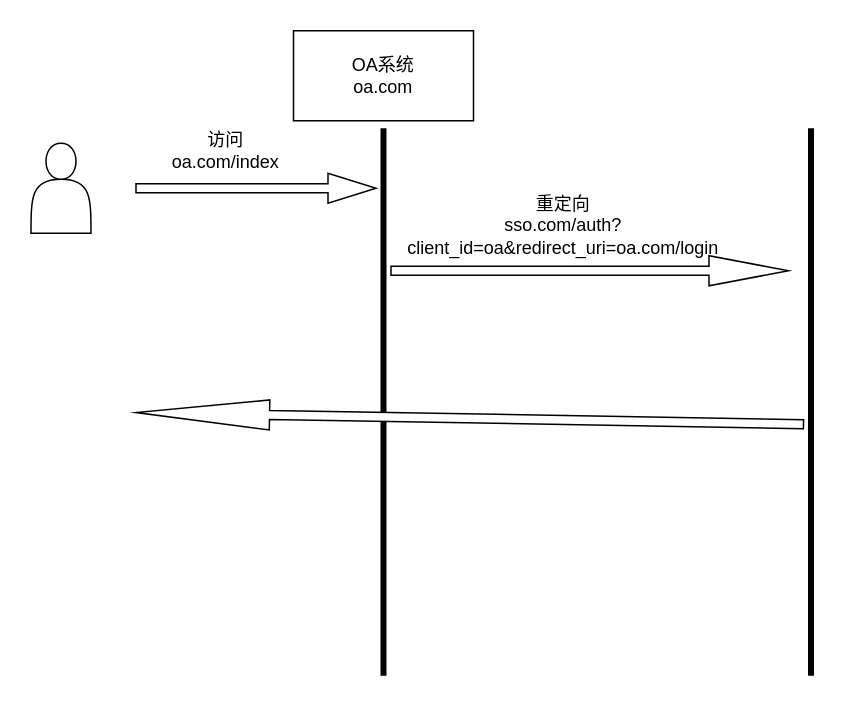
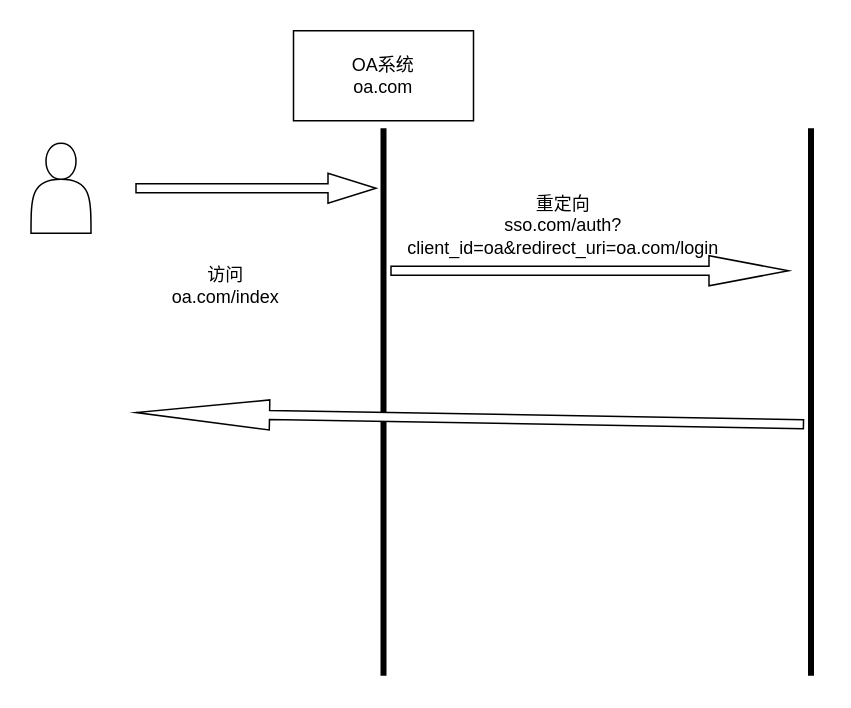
node "访问 oa.com/index": moved (226, 151) -> (226, 286)
